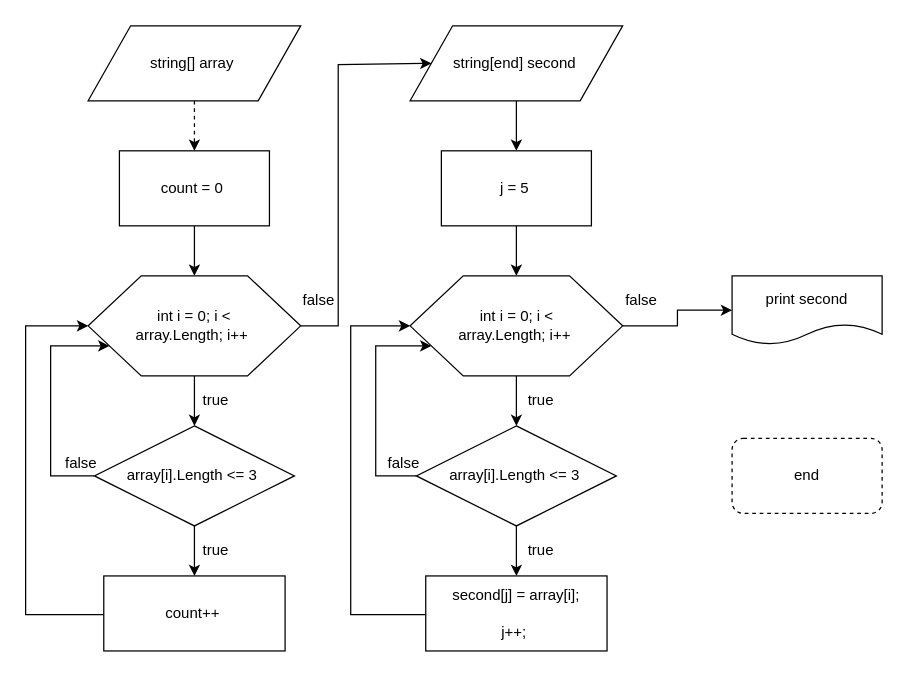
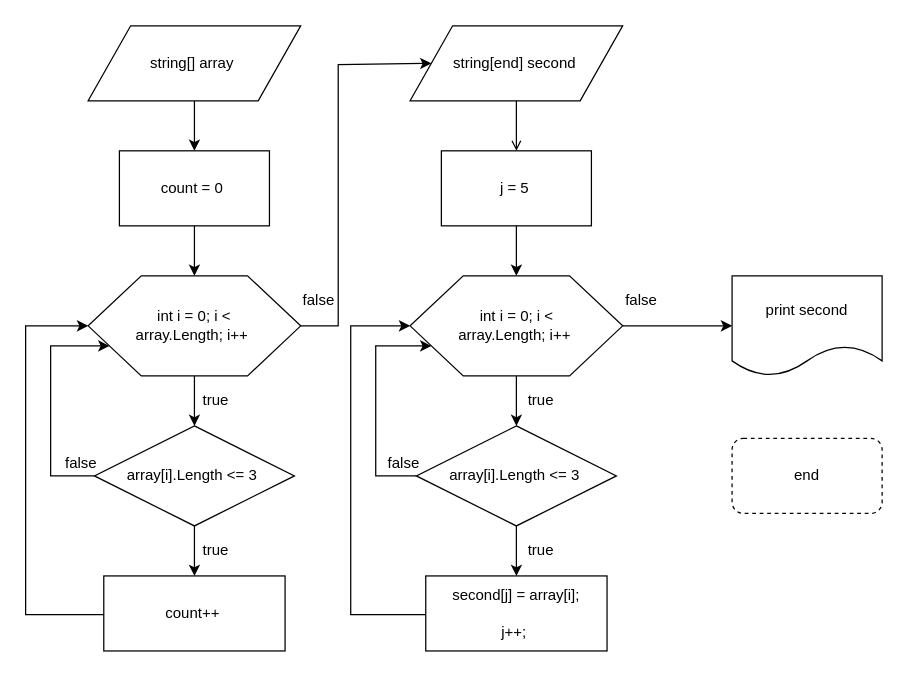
edge "string[] array" -> "count = 0": style dashed -> solid
edge "string[end] second" -> "j = 5": arrowhead classic -> open
node "print second": size 150x69 -> 150x100
